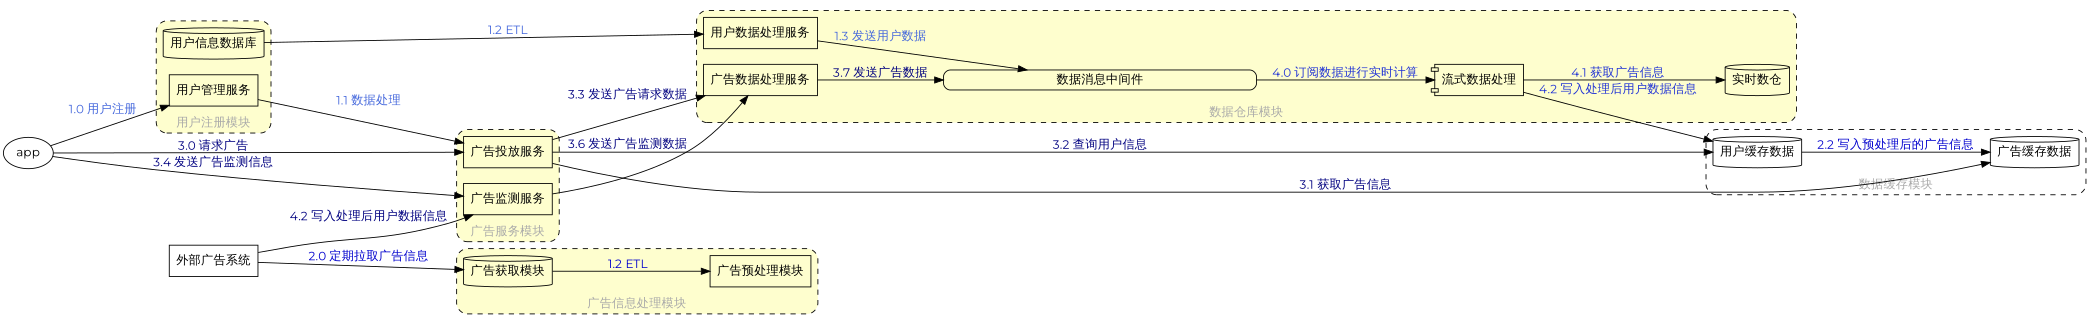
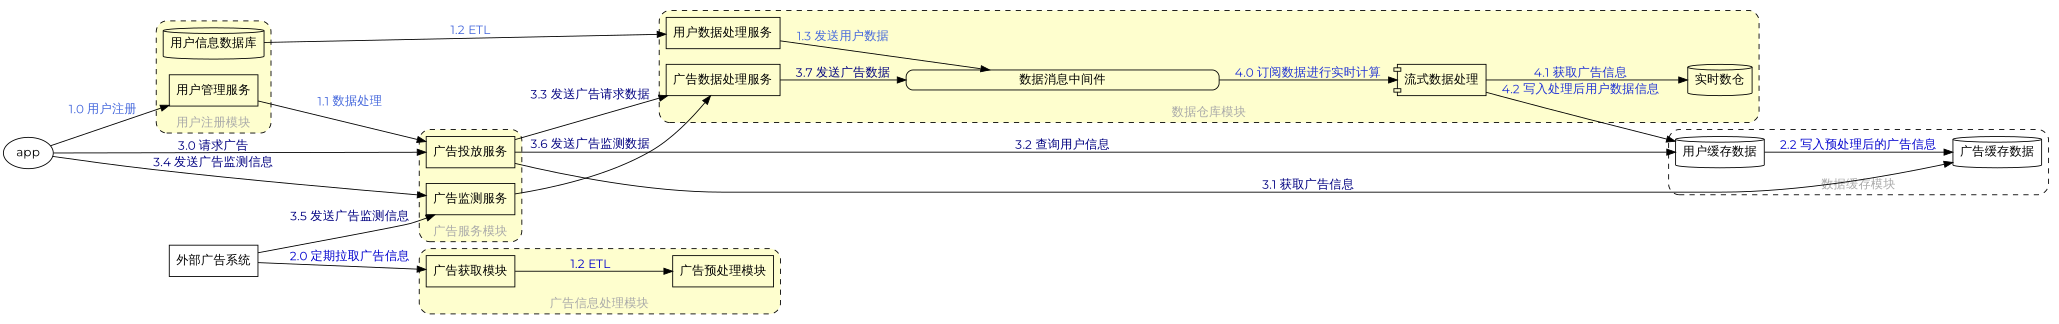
edge "外部广告系统" -> "广告监测服务": label "4.2 写入处理后用户数据信息" -> "3.5 发送广告监测信息"
node "广告获取模块": shape cylinder -> box
